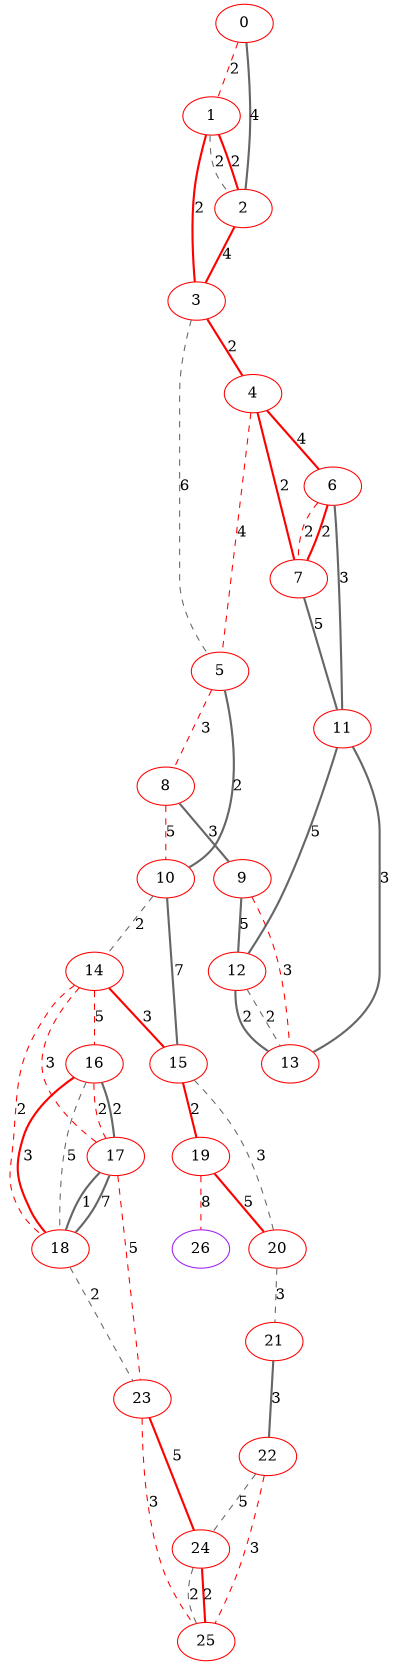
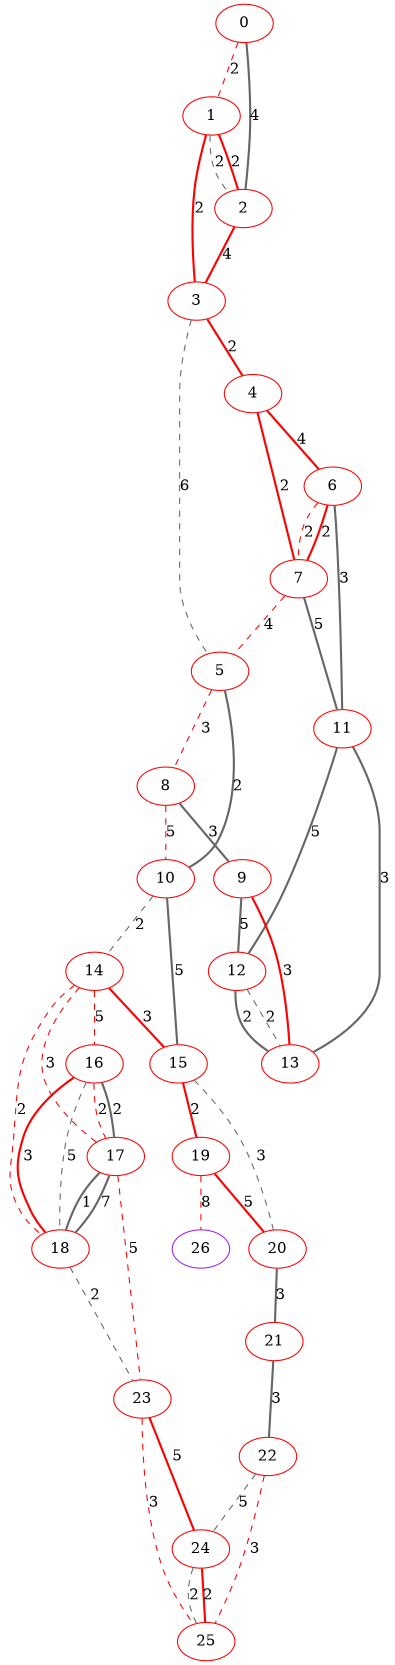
edge "4" -- "5": now "7" -- "5"
edge "9" -- "13": style dashed -> bold
edge "10" -- "15": label "7" -> "5"
edge "20" -- "21": style dashed -> bold
